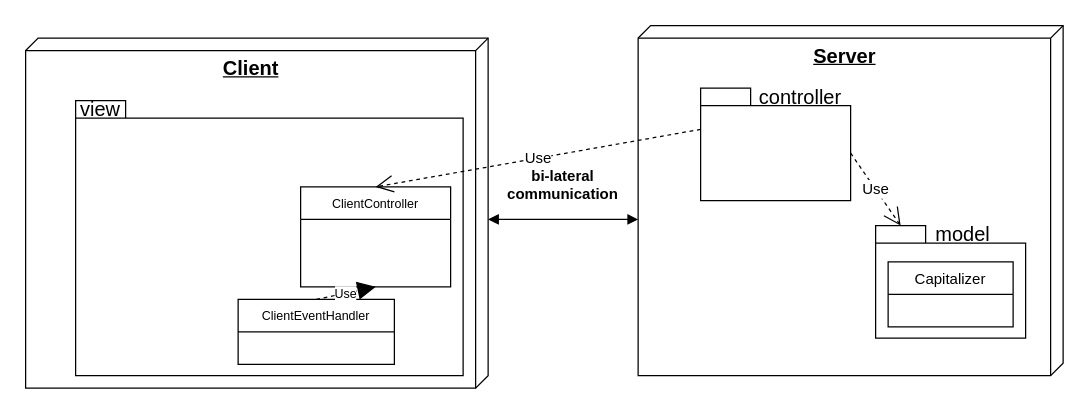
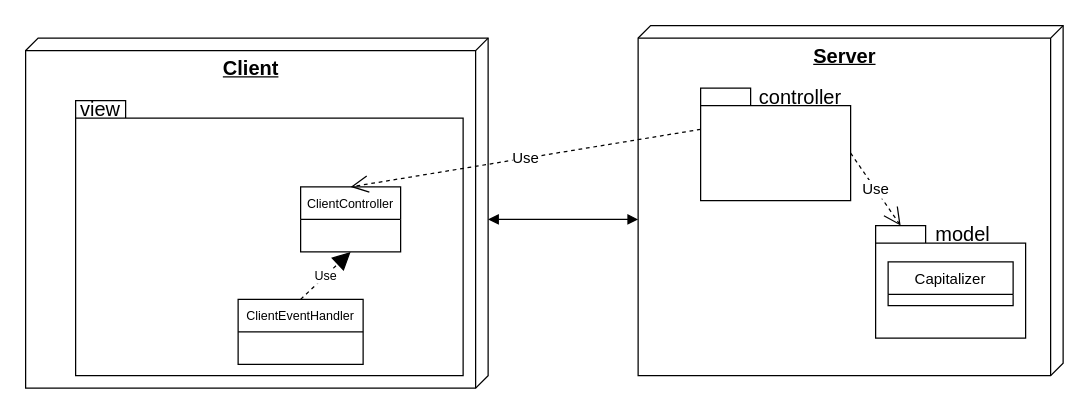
node "bi-lateral communication": removed
node "ClientController": size 150x100 -> 100x65
node "Capitalizer": size 125x65 -> 125x44
node "ClientEventHandler": size 156x65 -> 125x65
